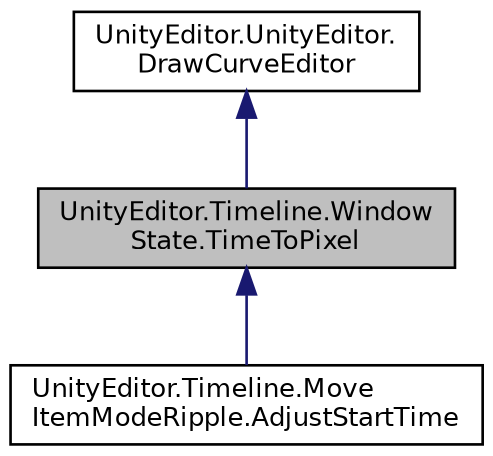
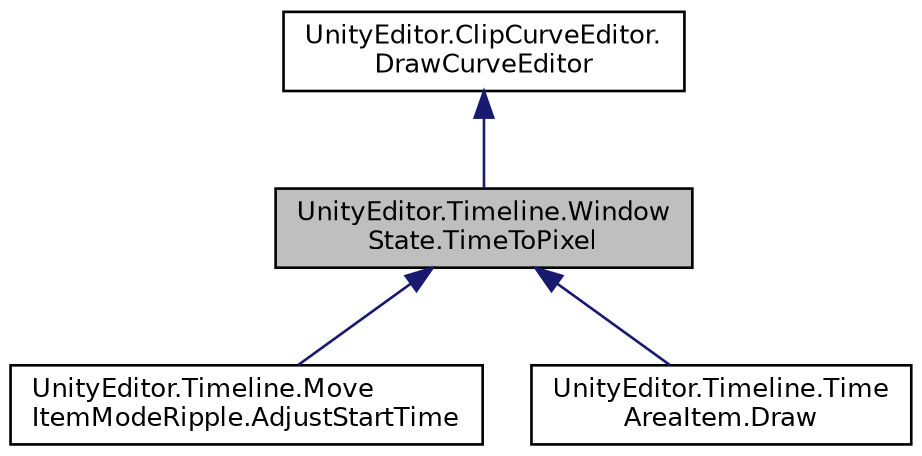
node "UnityEditor.UnityEditor. DrawCurveEditor": label "UnityEditor.UnityEditor. DrawCurveEditor" -> "UnityEditor.ClipCurveEditor. DrawCurveEditor"
node "UnityEditor.Timeline.Time AreaItem.Draw": added
